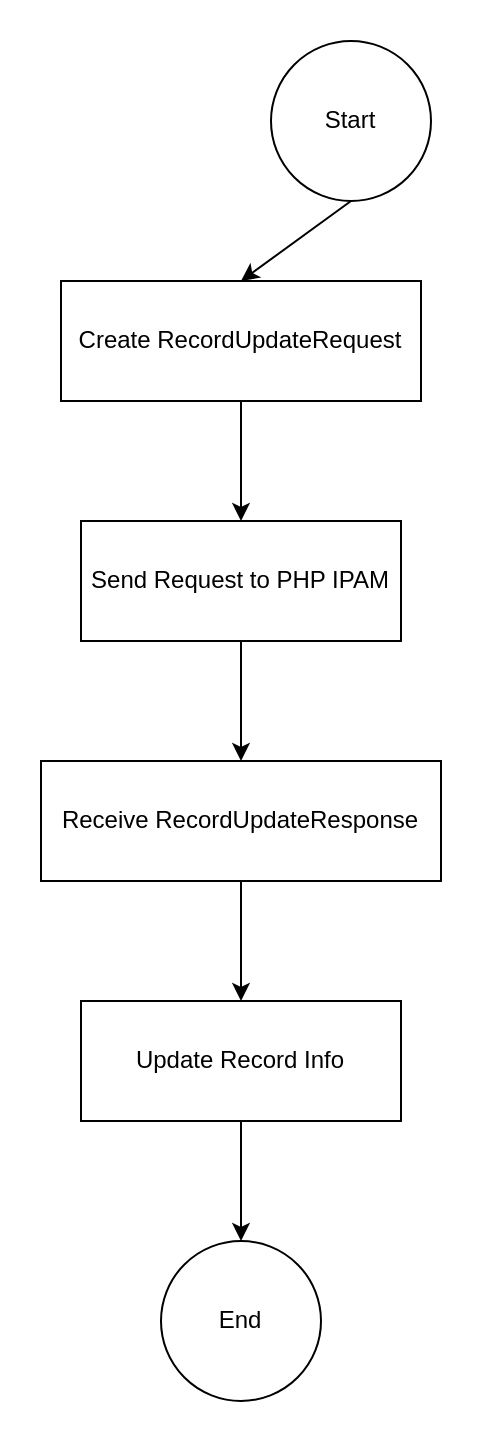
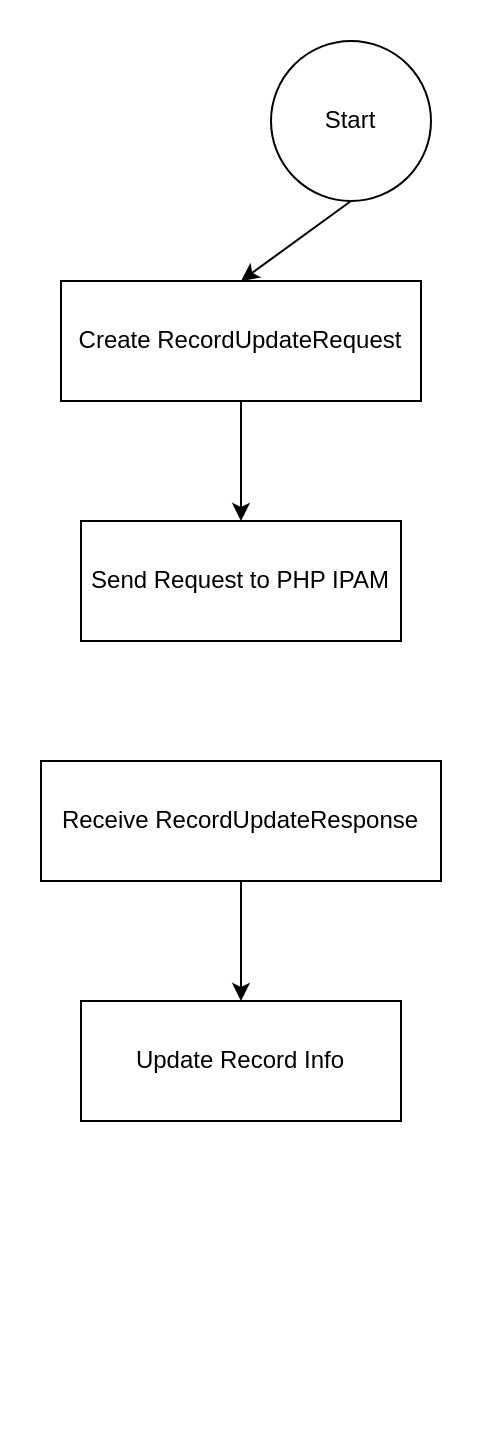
edge "Send Request to PHP IPAM" -> "Receive RecordUpdateResponse": removed
edge "Update Record Info" -> "End": removed
node "End": removed
